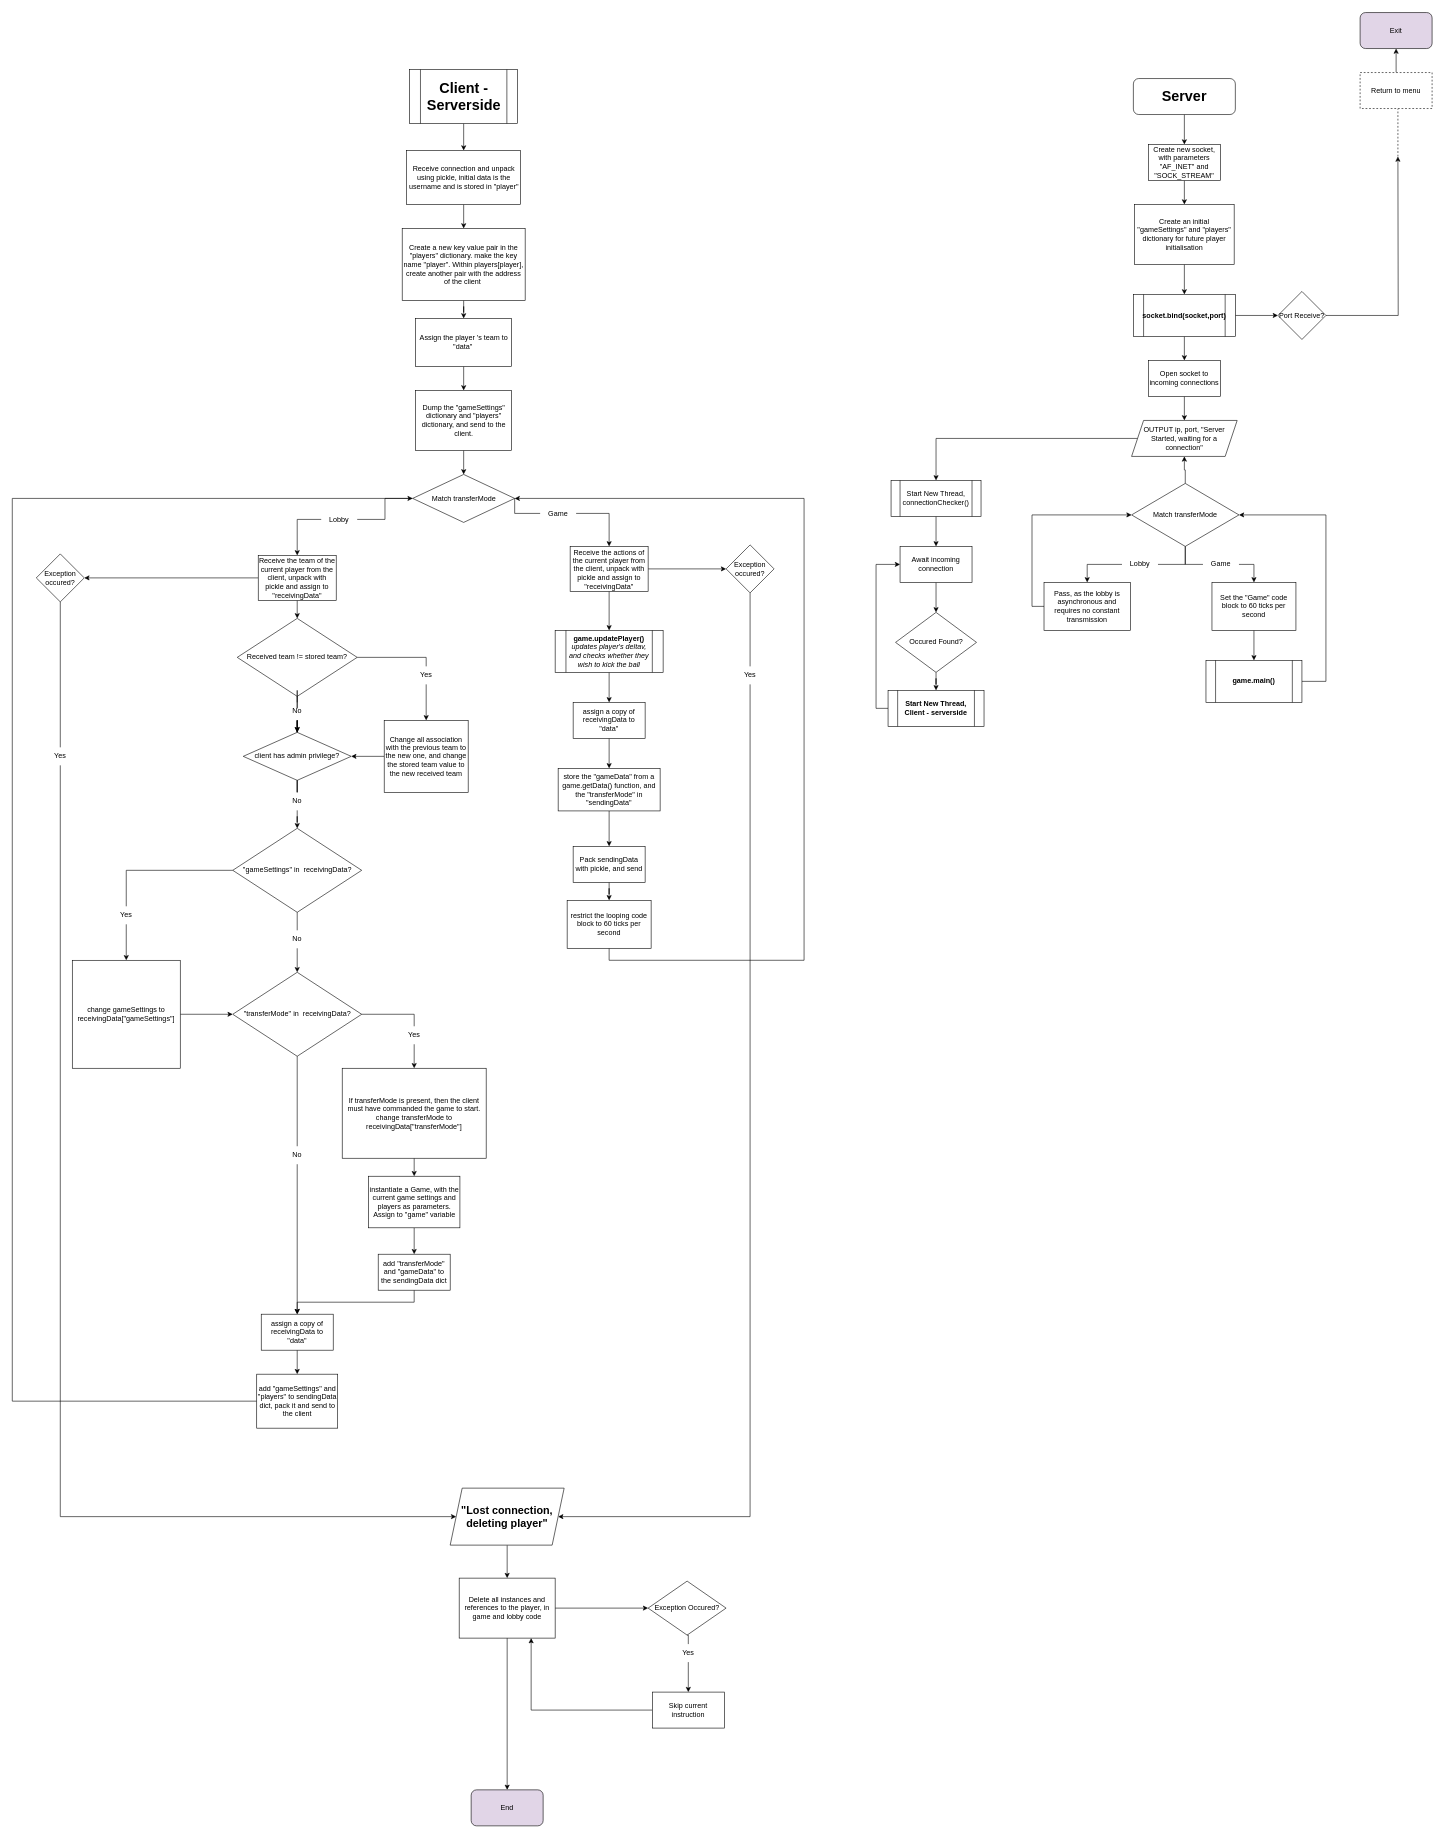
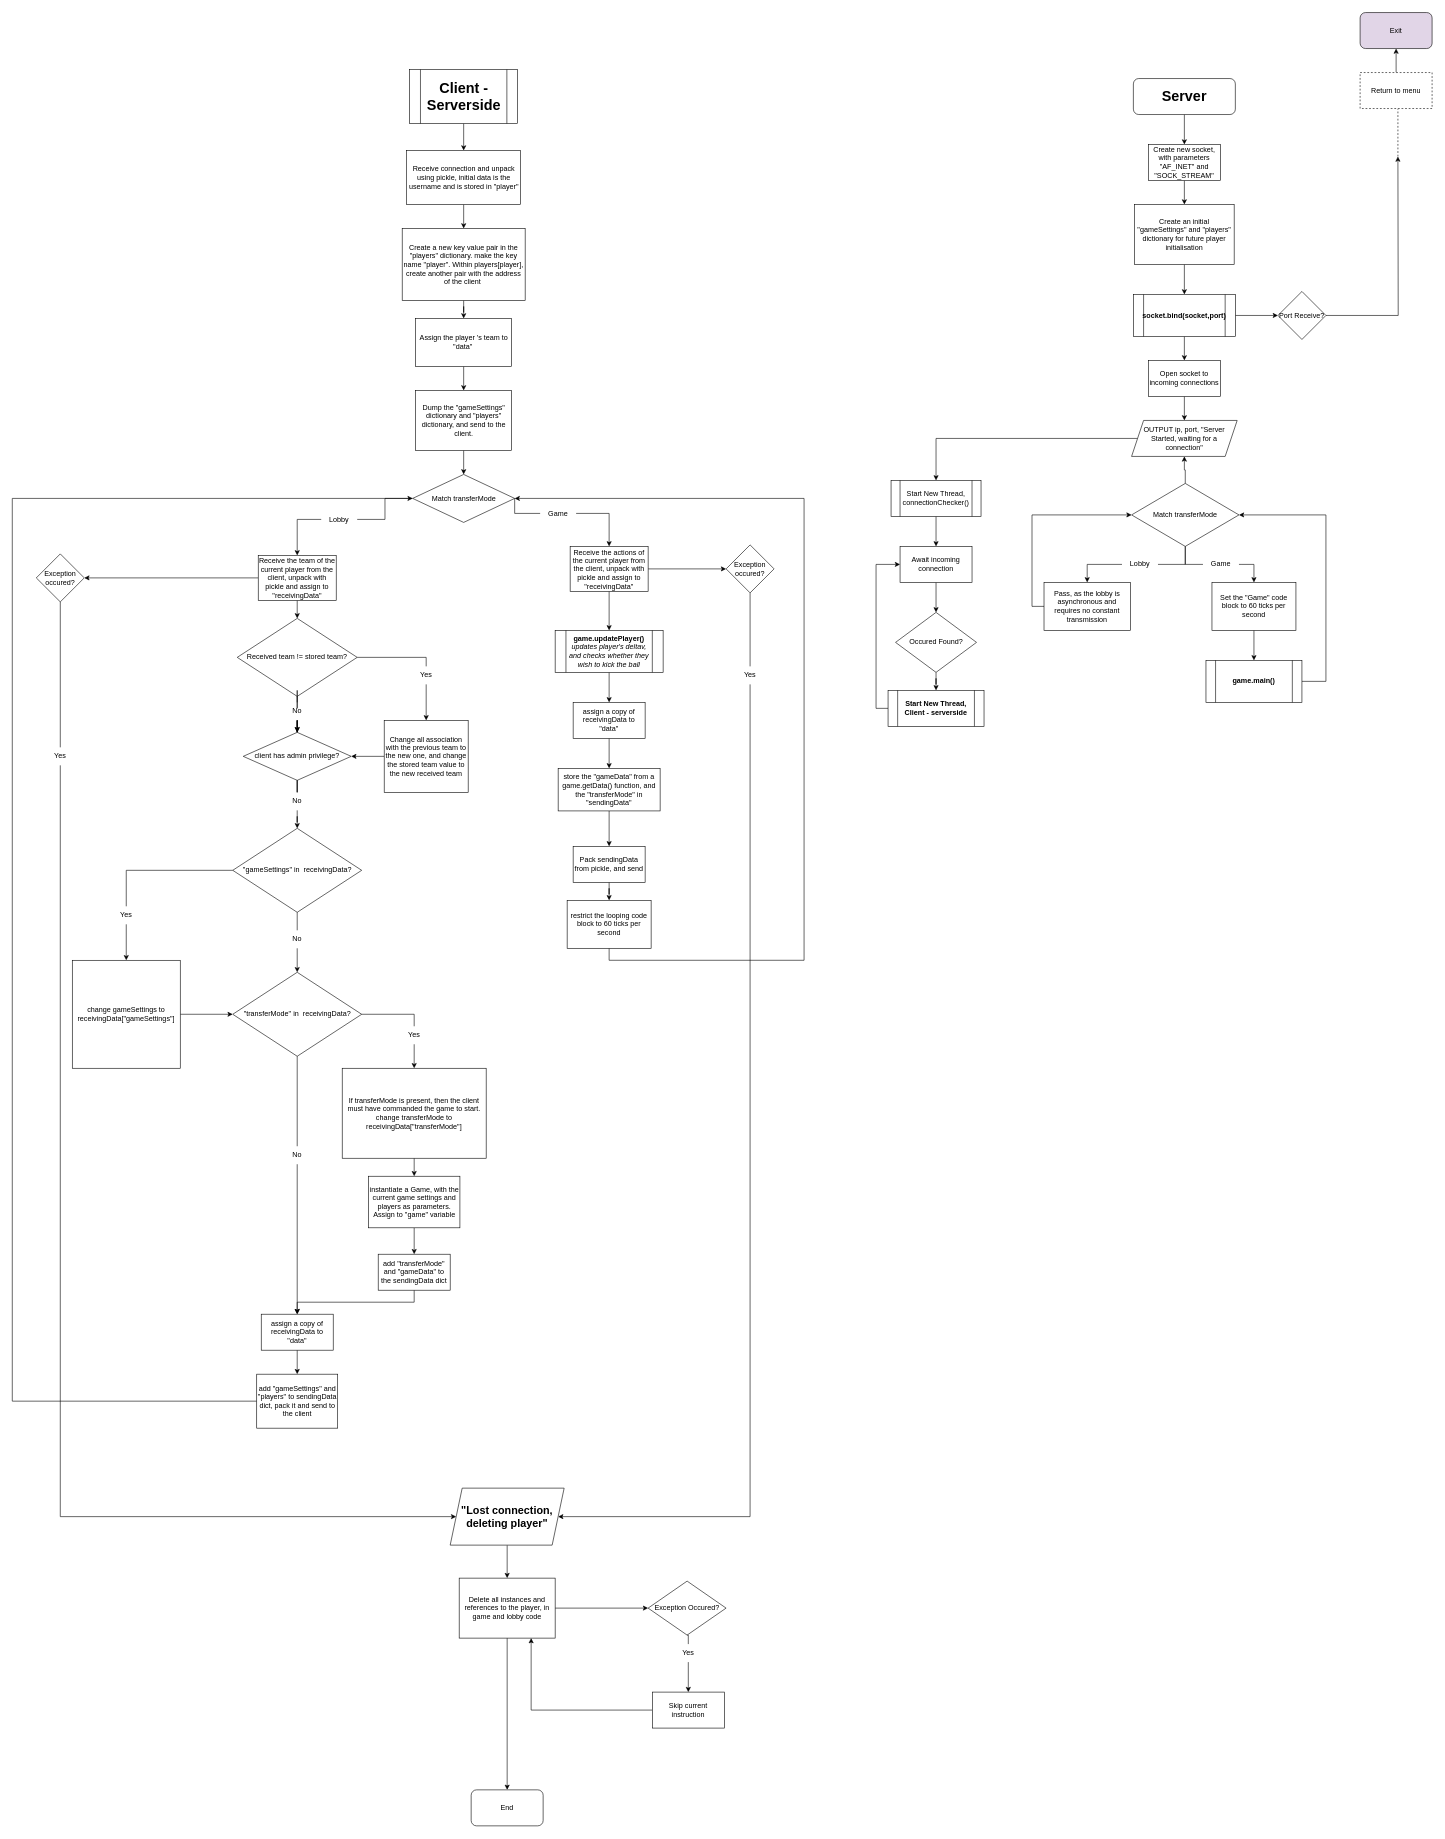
node "Pack sendingData with pickle, and send": label "Pack sendingData with pickle, and send" -> "Pack sendingData from pickle, and send"
node "End": fillcolor #e1d5e7 -> #ffffff
